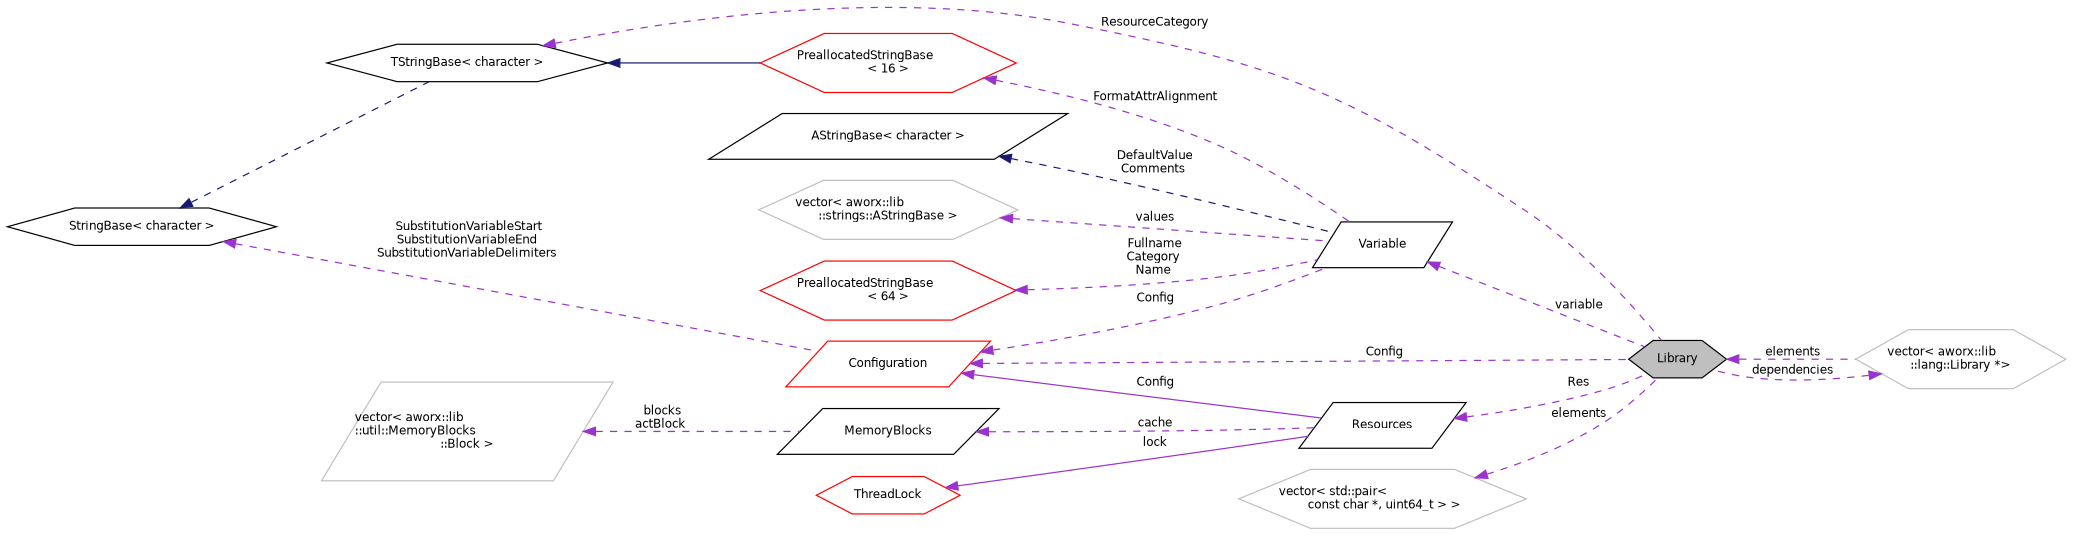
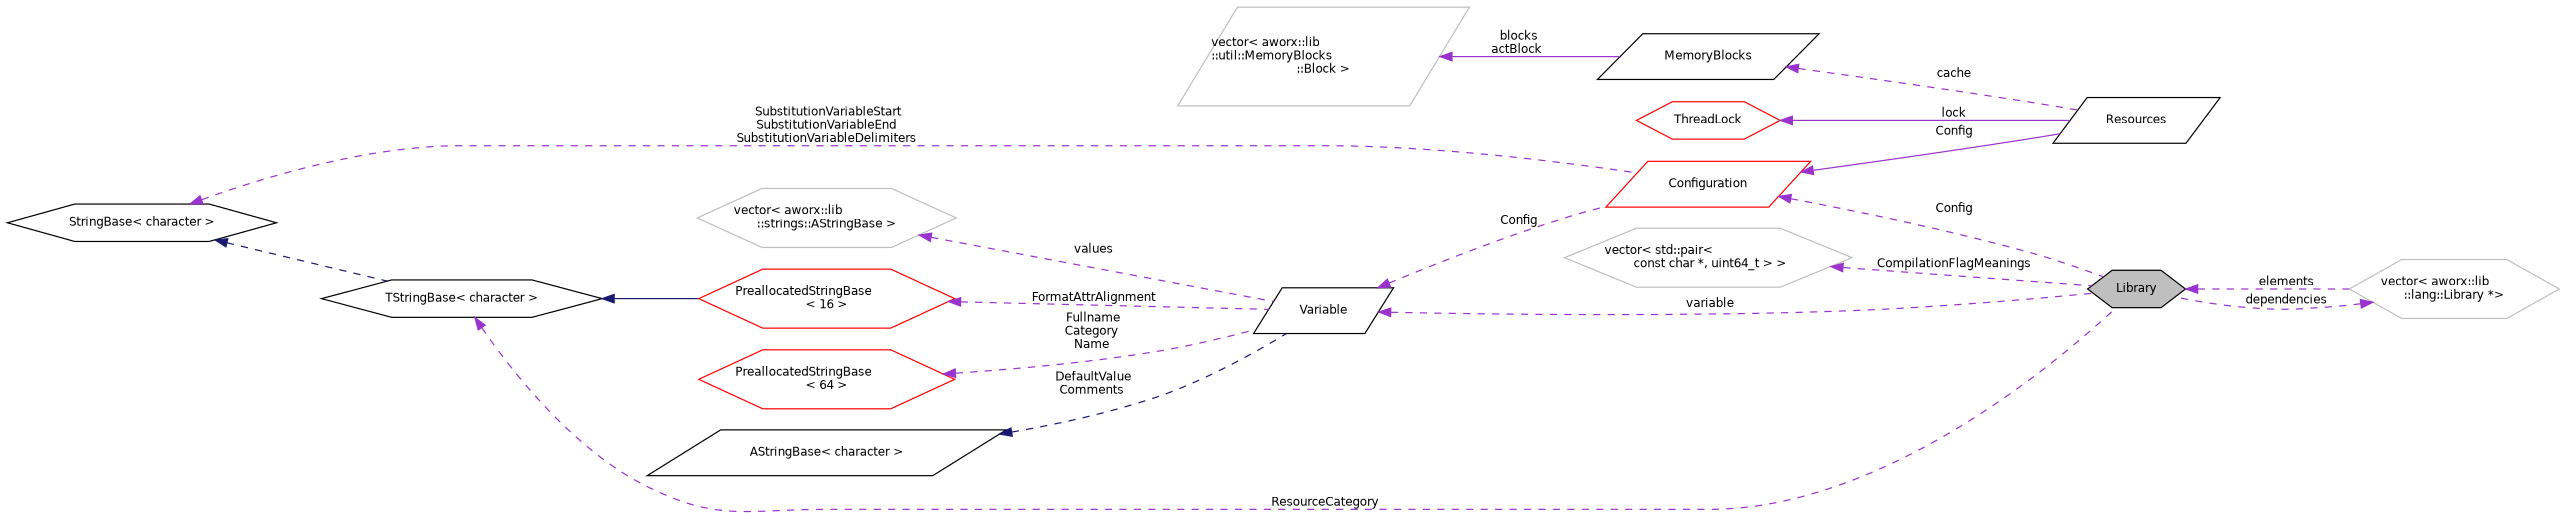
edge "Variable" -> "Configuration": reversed
edge "Library" -> "Resources": removed, label "Res"
edge "Library" -> "vector< std::pair< const char *, uint64_t > >": label " elements" -> " CompilationFlagMeanings"
edge "MemoryBlocks" -> "vector< aworx::lib ::util::MemoryBlocks ::Block >": style dashed -> solid
